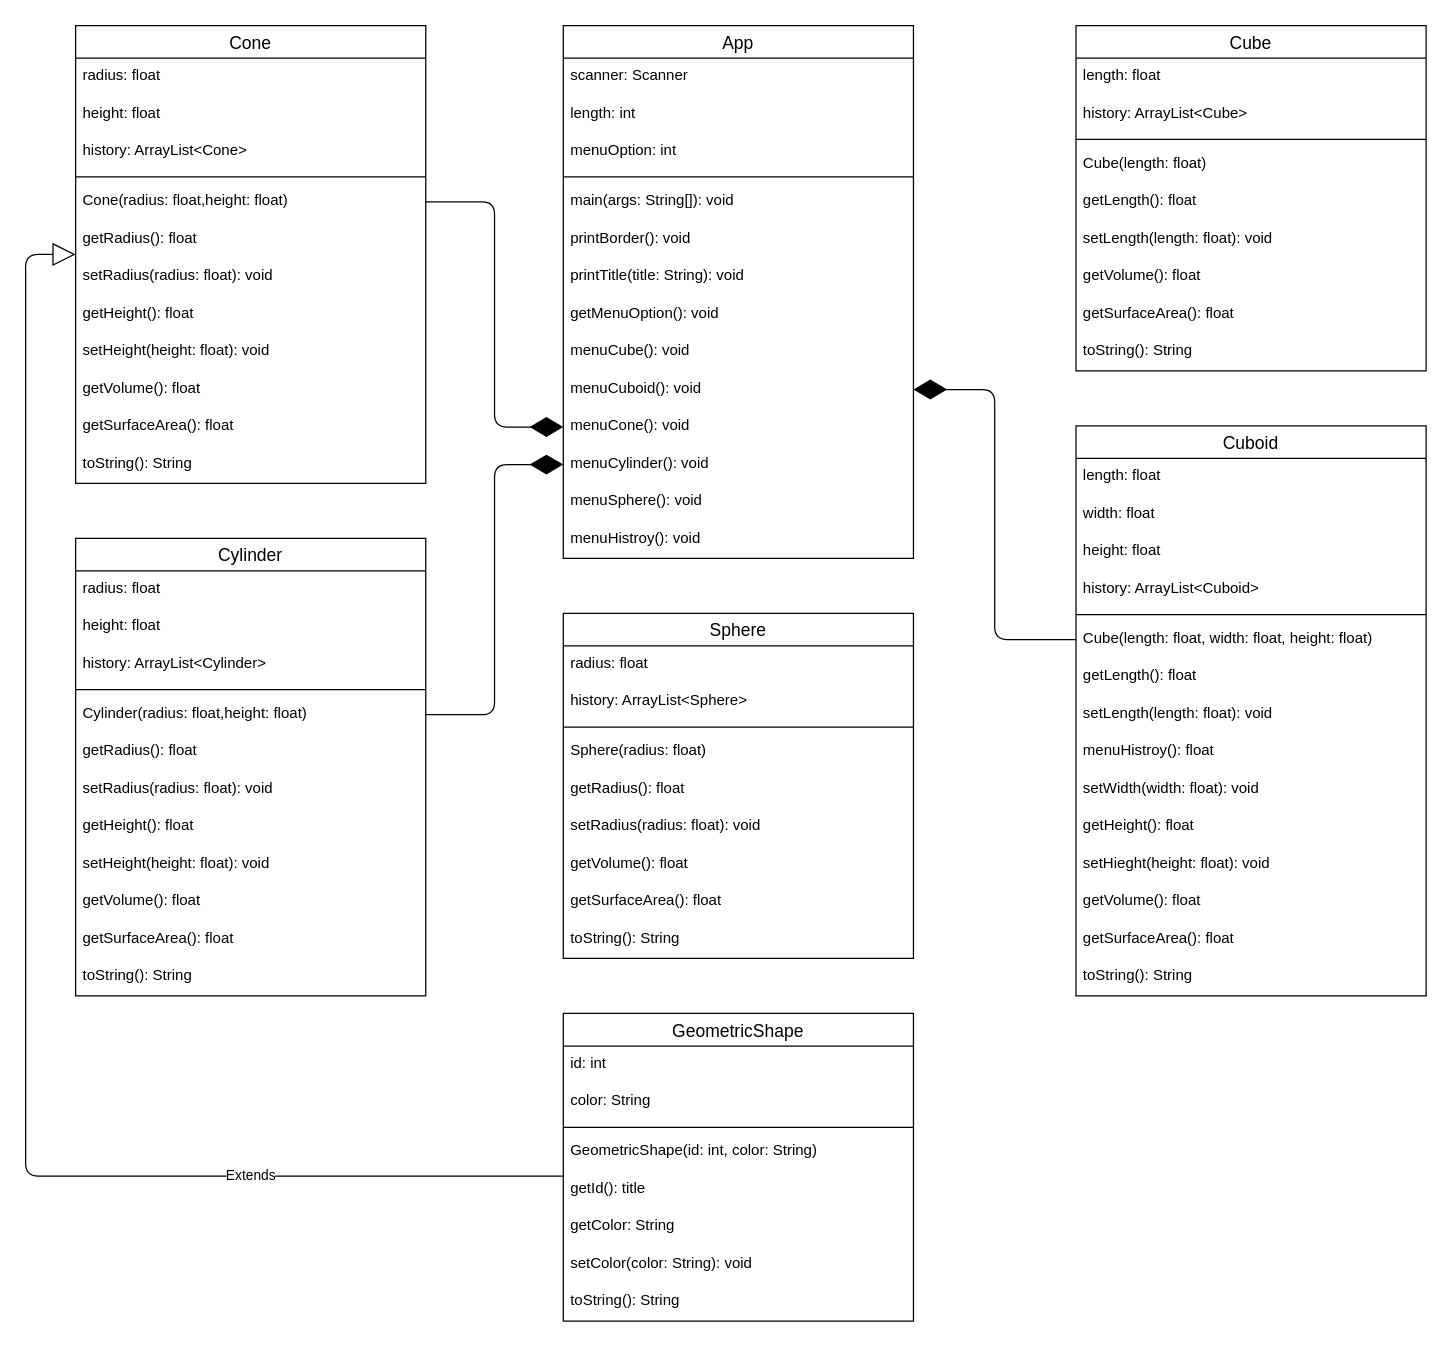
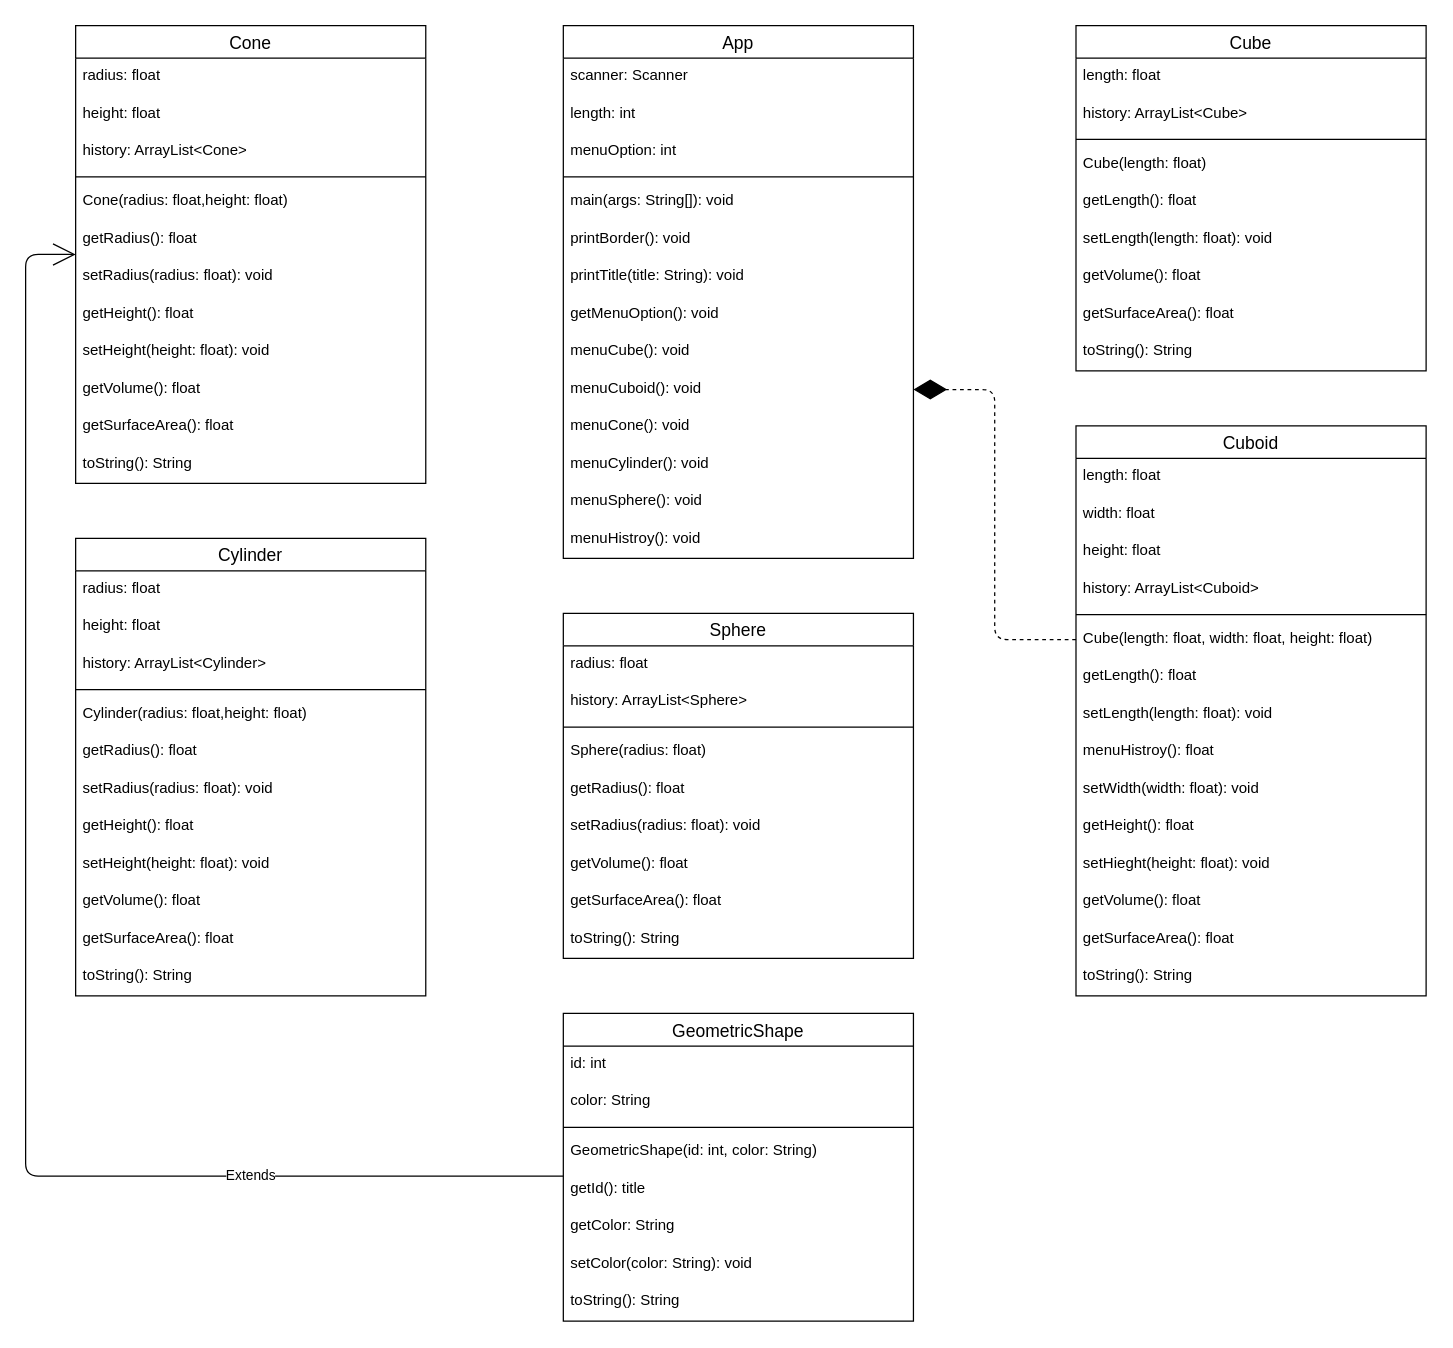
edge "GeometricShape" -> "Cone": arrowhead block -> open
edge "Cone(radius: float,height: float)" -> "menuCone(): void": removed
edge "Cube(length: float, width: float, height: float)" -> "menuCuboid(): void": style solid -> dashed
edge "Cylinder(radius: float,height: float)" -> "menuCylinder(): void": removed
